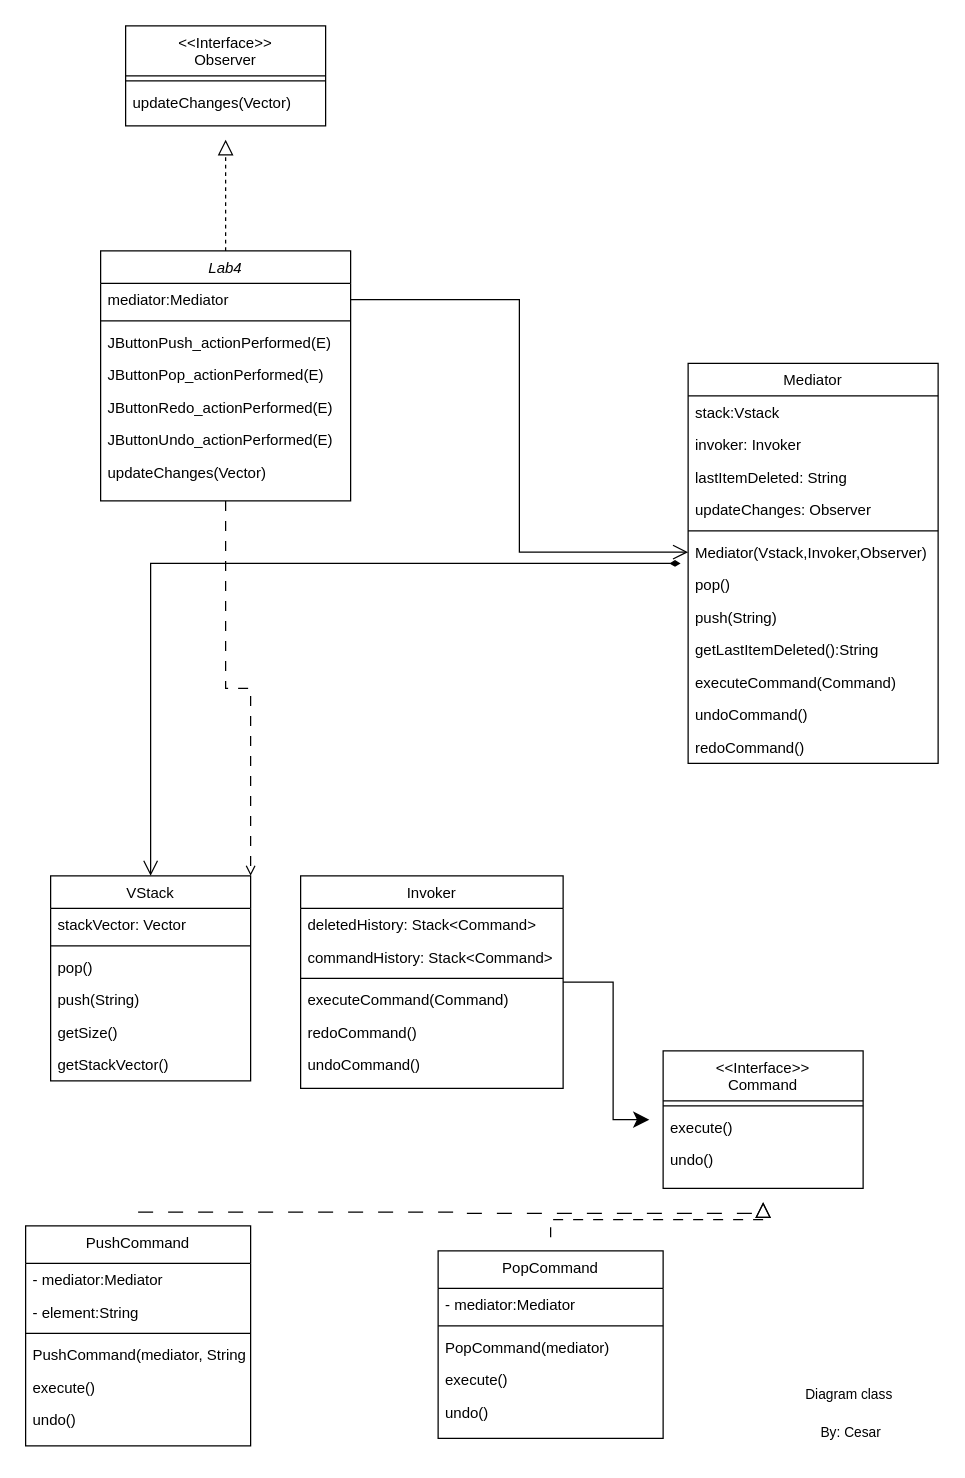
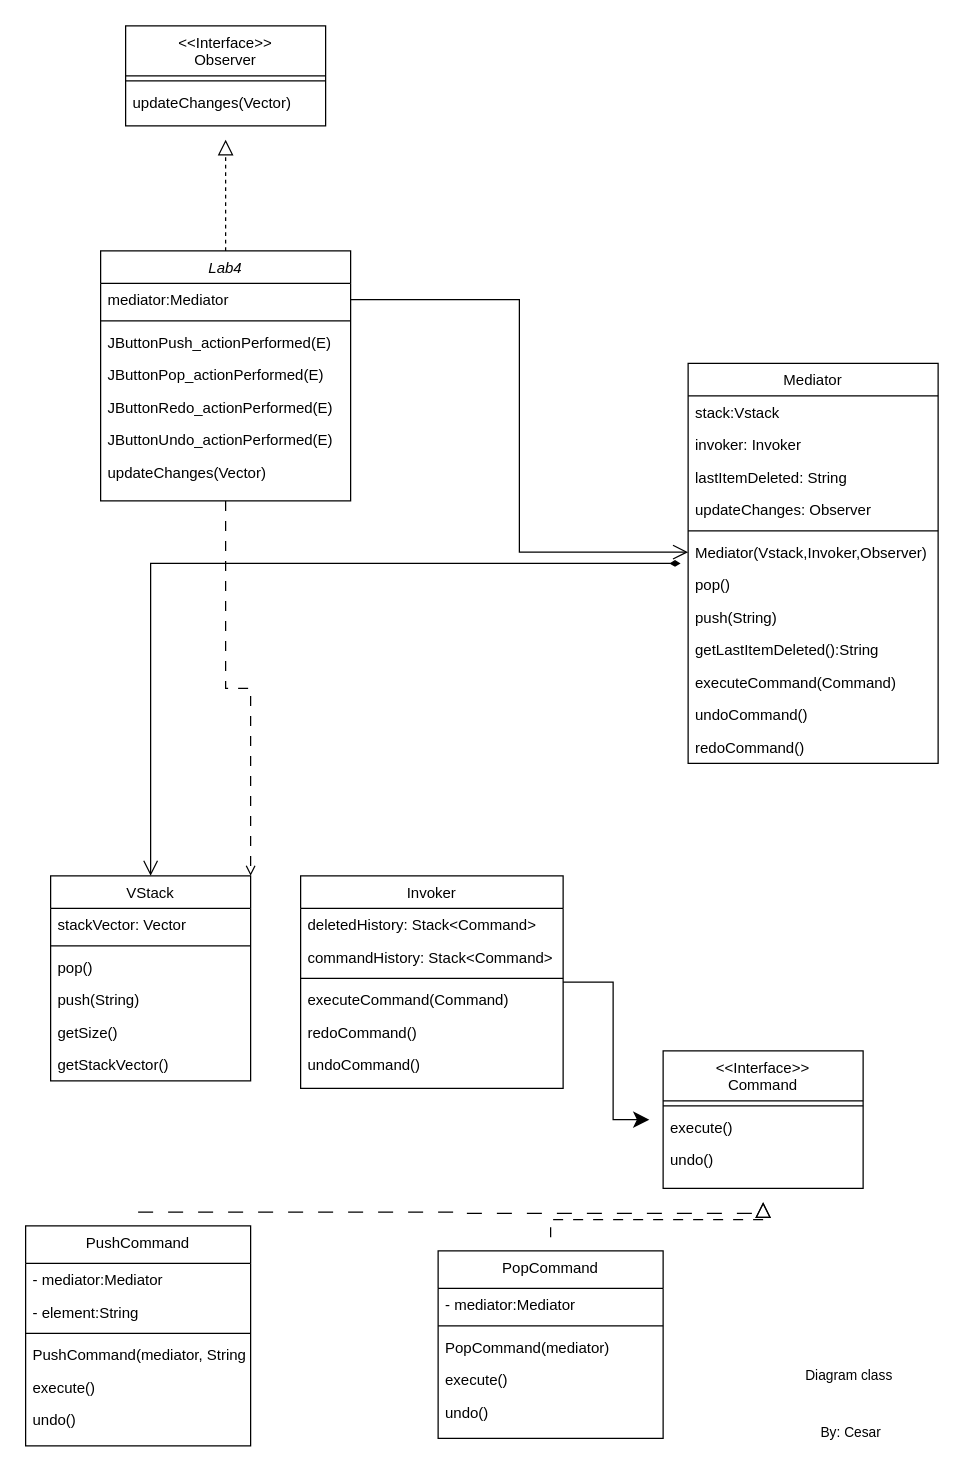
node "Diagram class": moved (851, 1394) -> (851, 1376)
